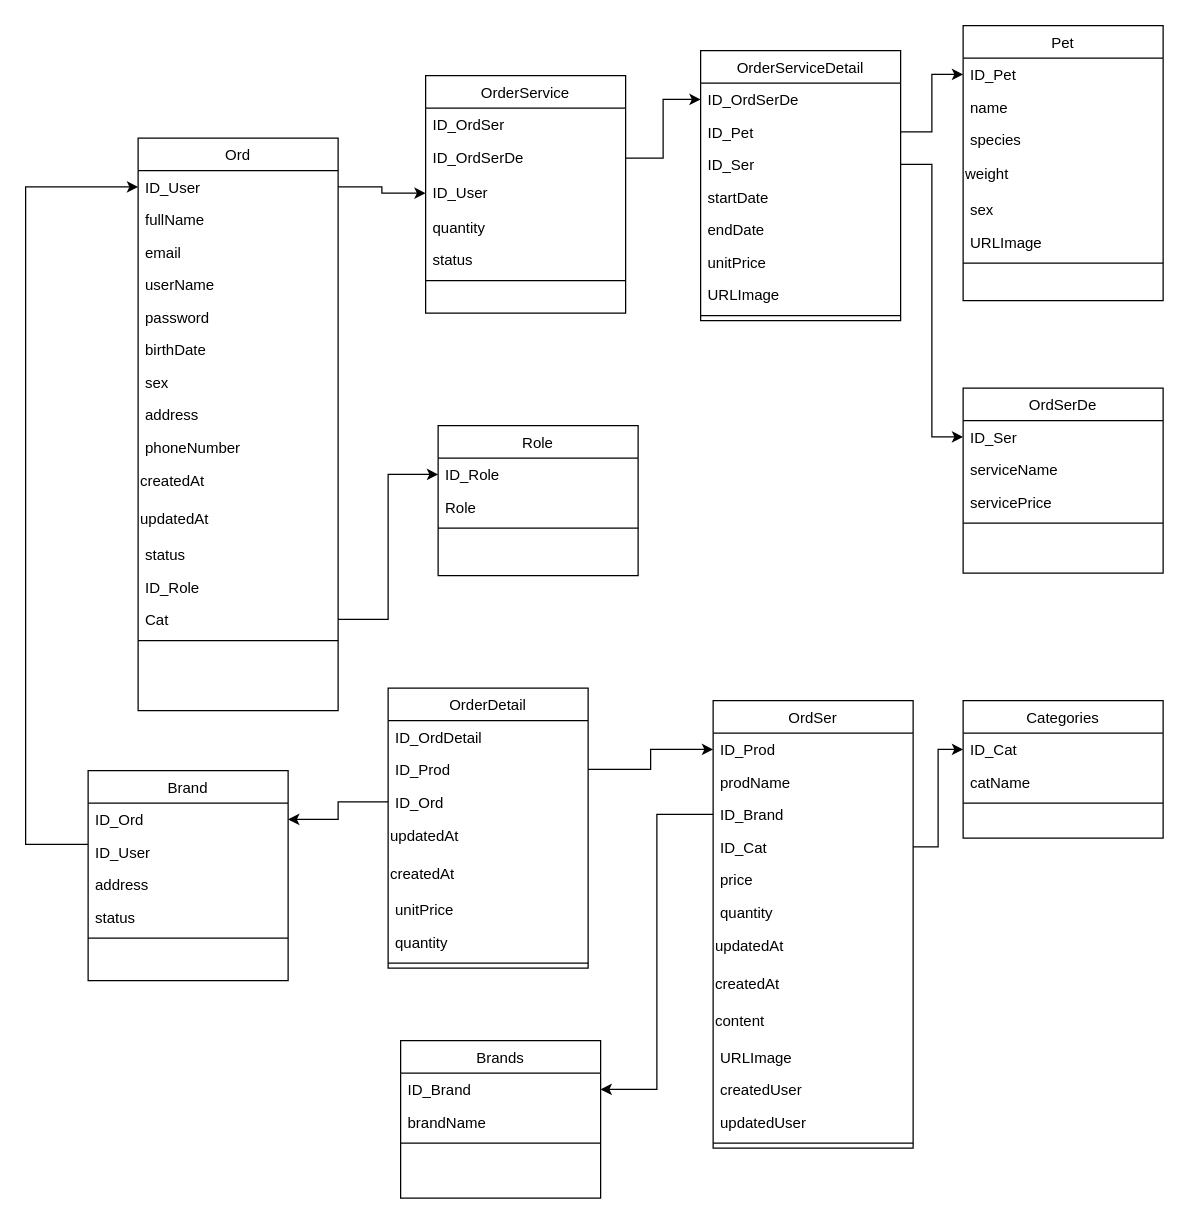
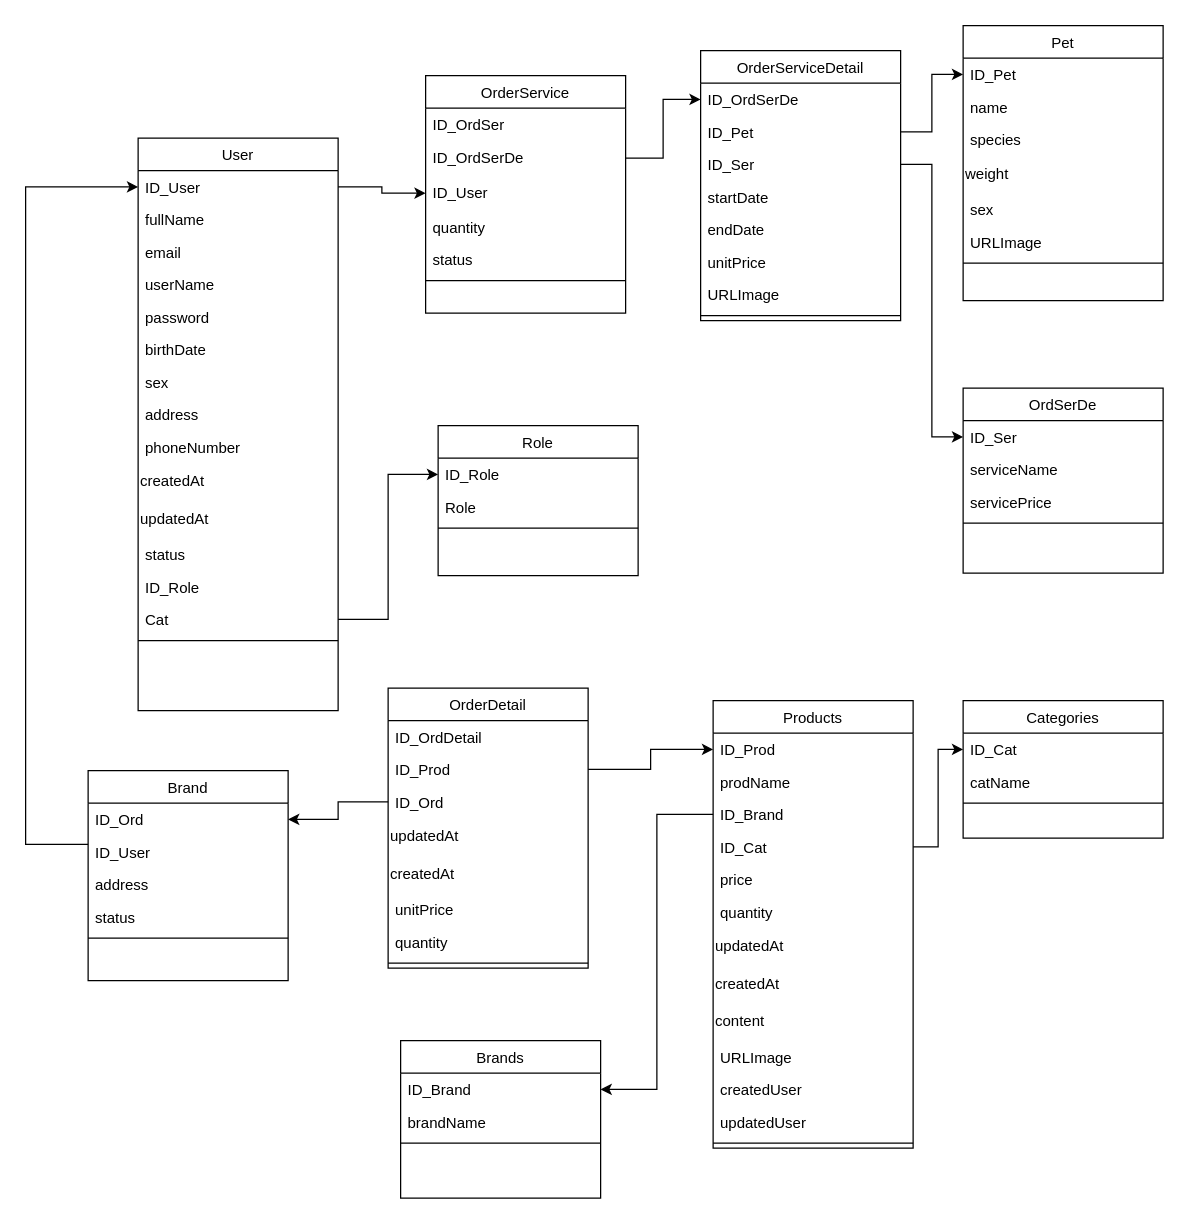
node "Ord": label "Ord" -> "User"
node "OrdSer": label "OrdSer" -> "Products"
